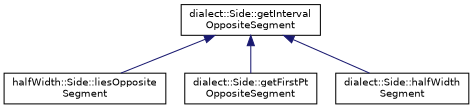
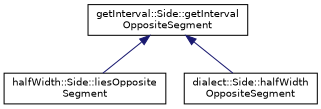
node "dialect::Side::getInterval OppositeSegment": label "dialect::Side::getInterval OppositeSegment" -> "getInterval::Side::getInterval OppositeSegment"
node "dialect::Side::getFirstPt OppositeSegment": removed
node "dialect::Side::halfWidth Segment": label "dialect::Side::halfWidth Segment" -> "dialect::Side::halfWidth OppositeSegment"
